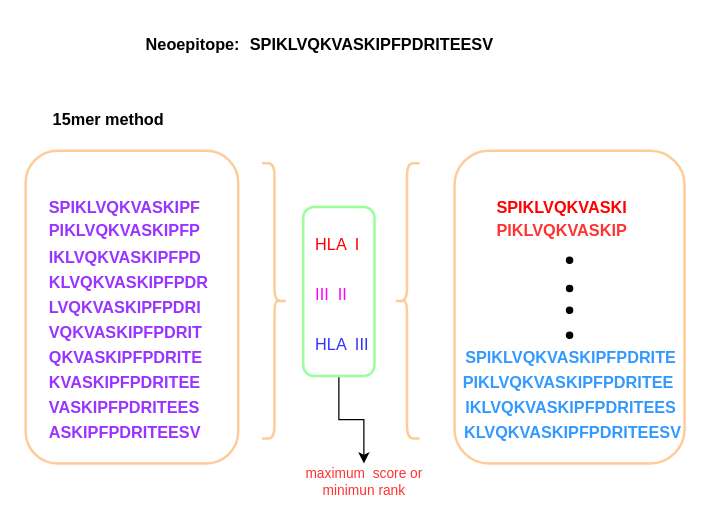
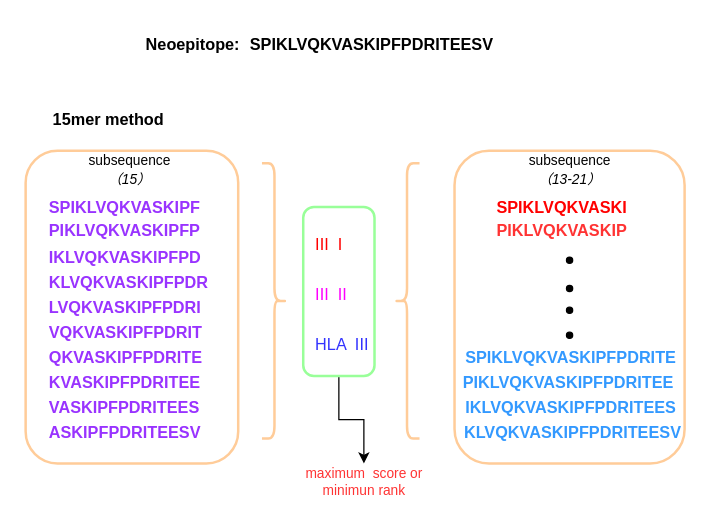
node "subsequence （15）": added
node "subsequence （13-21）": added
node "HLA I": label "HLA I" -> "III I"
